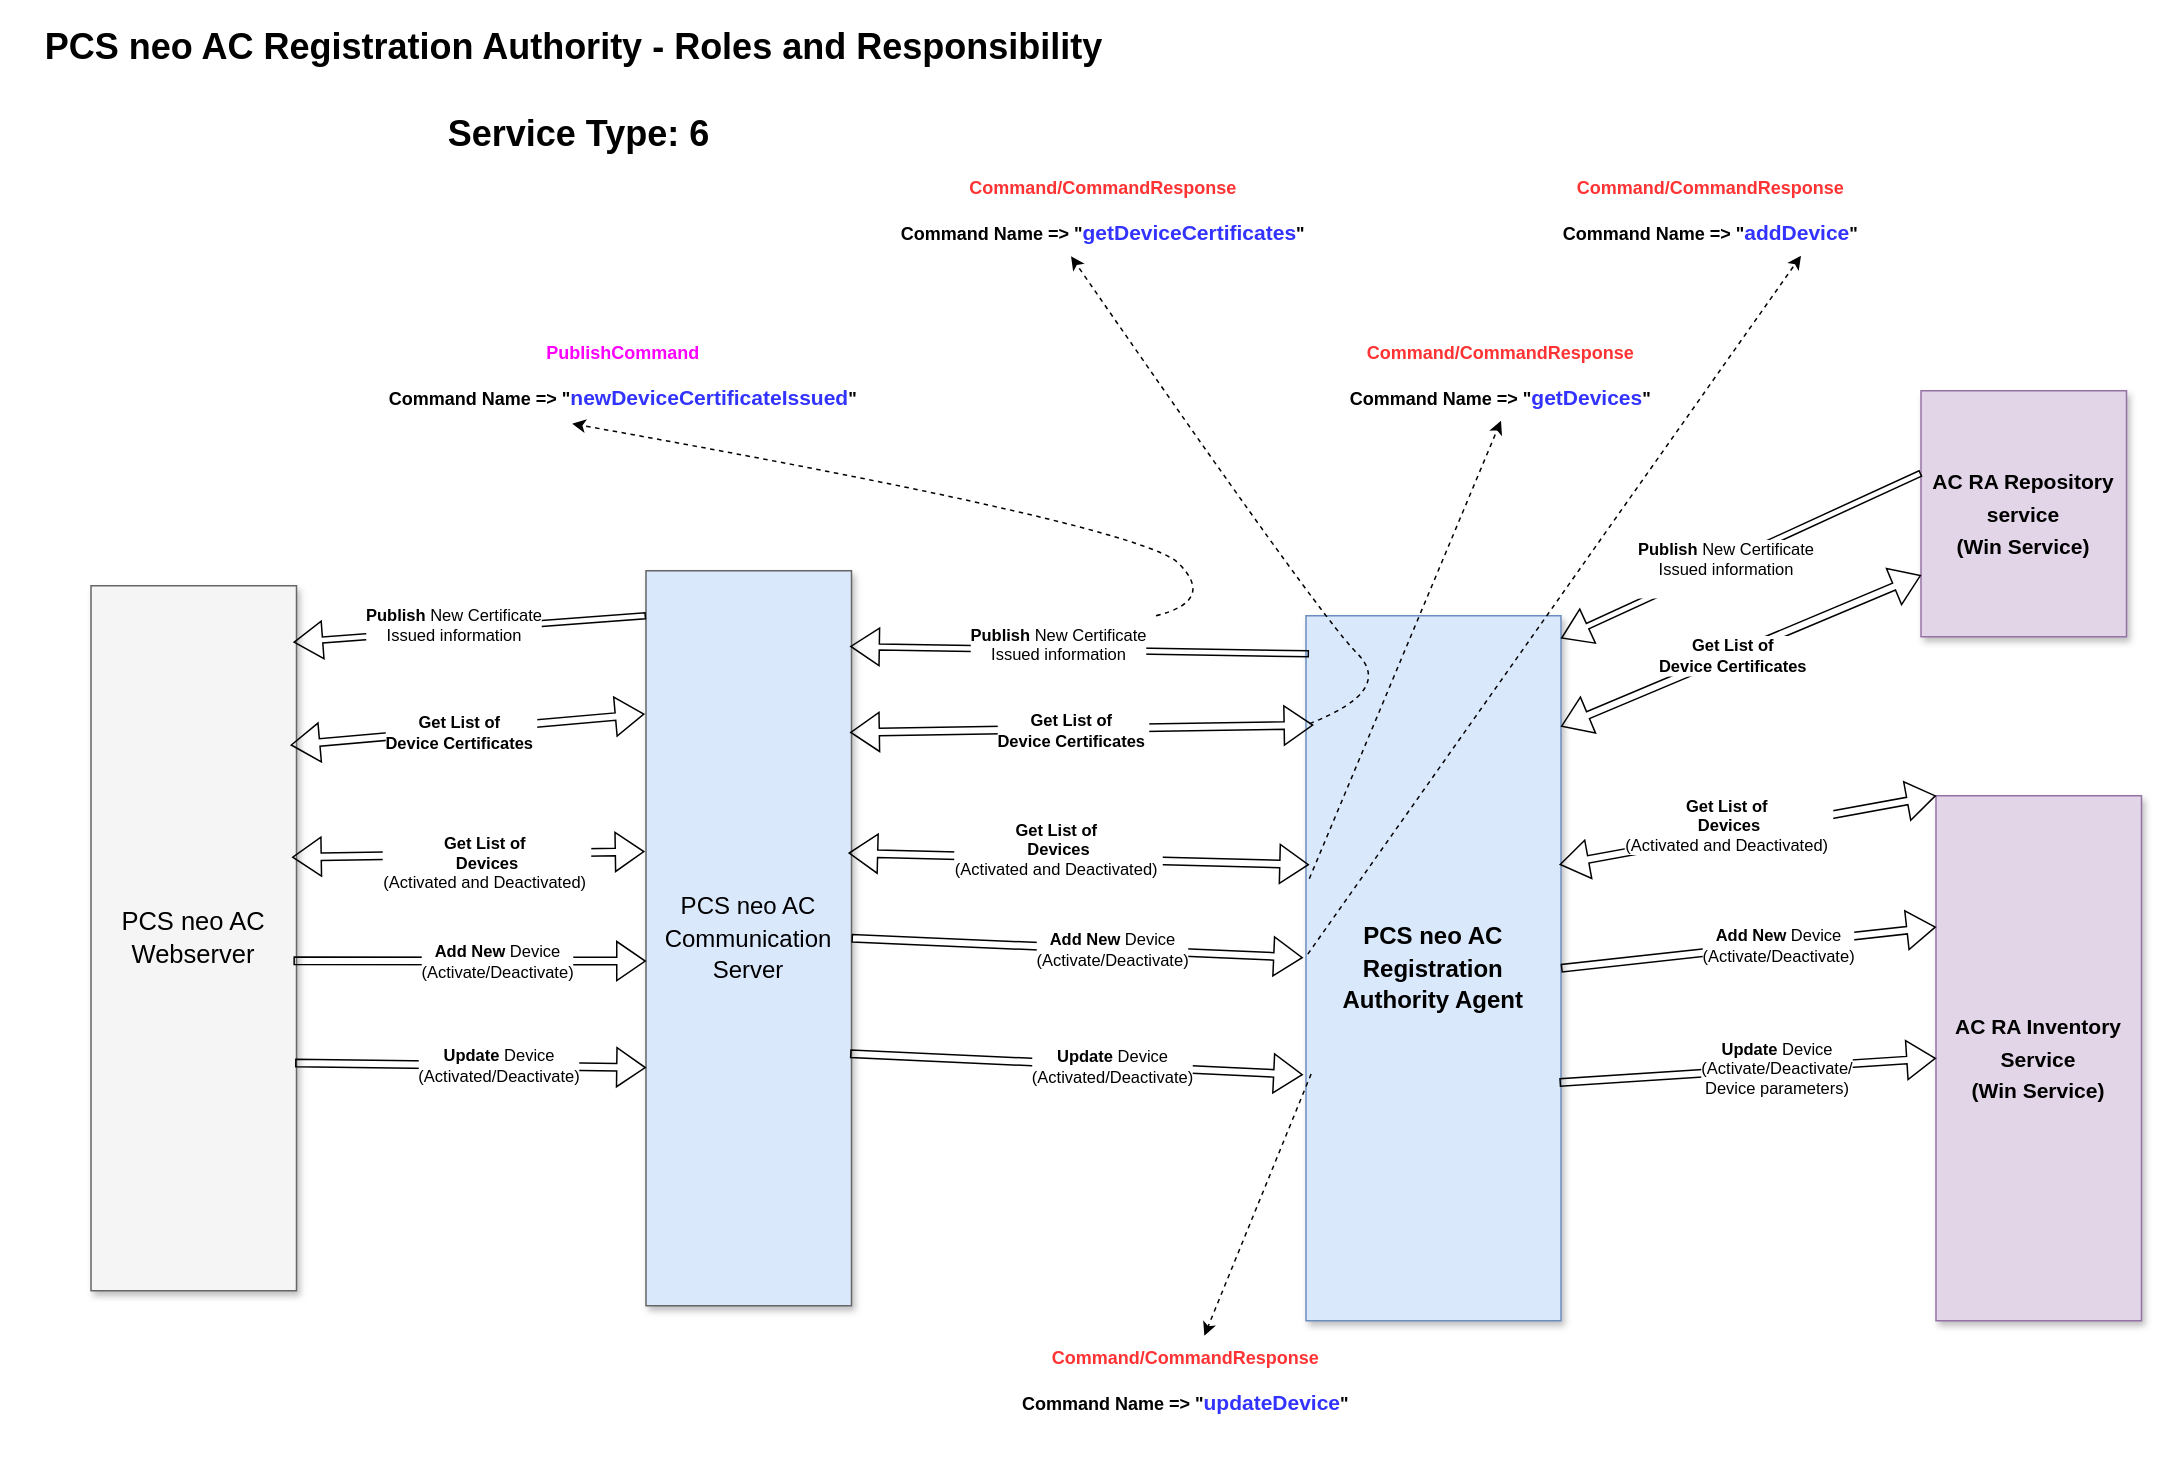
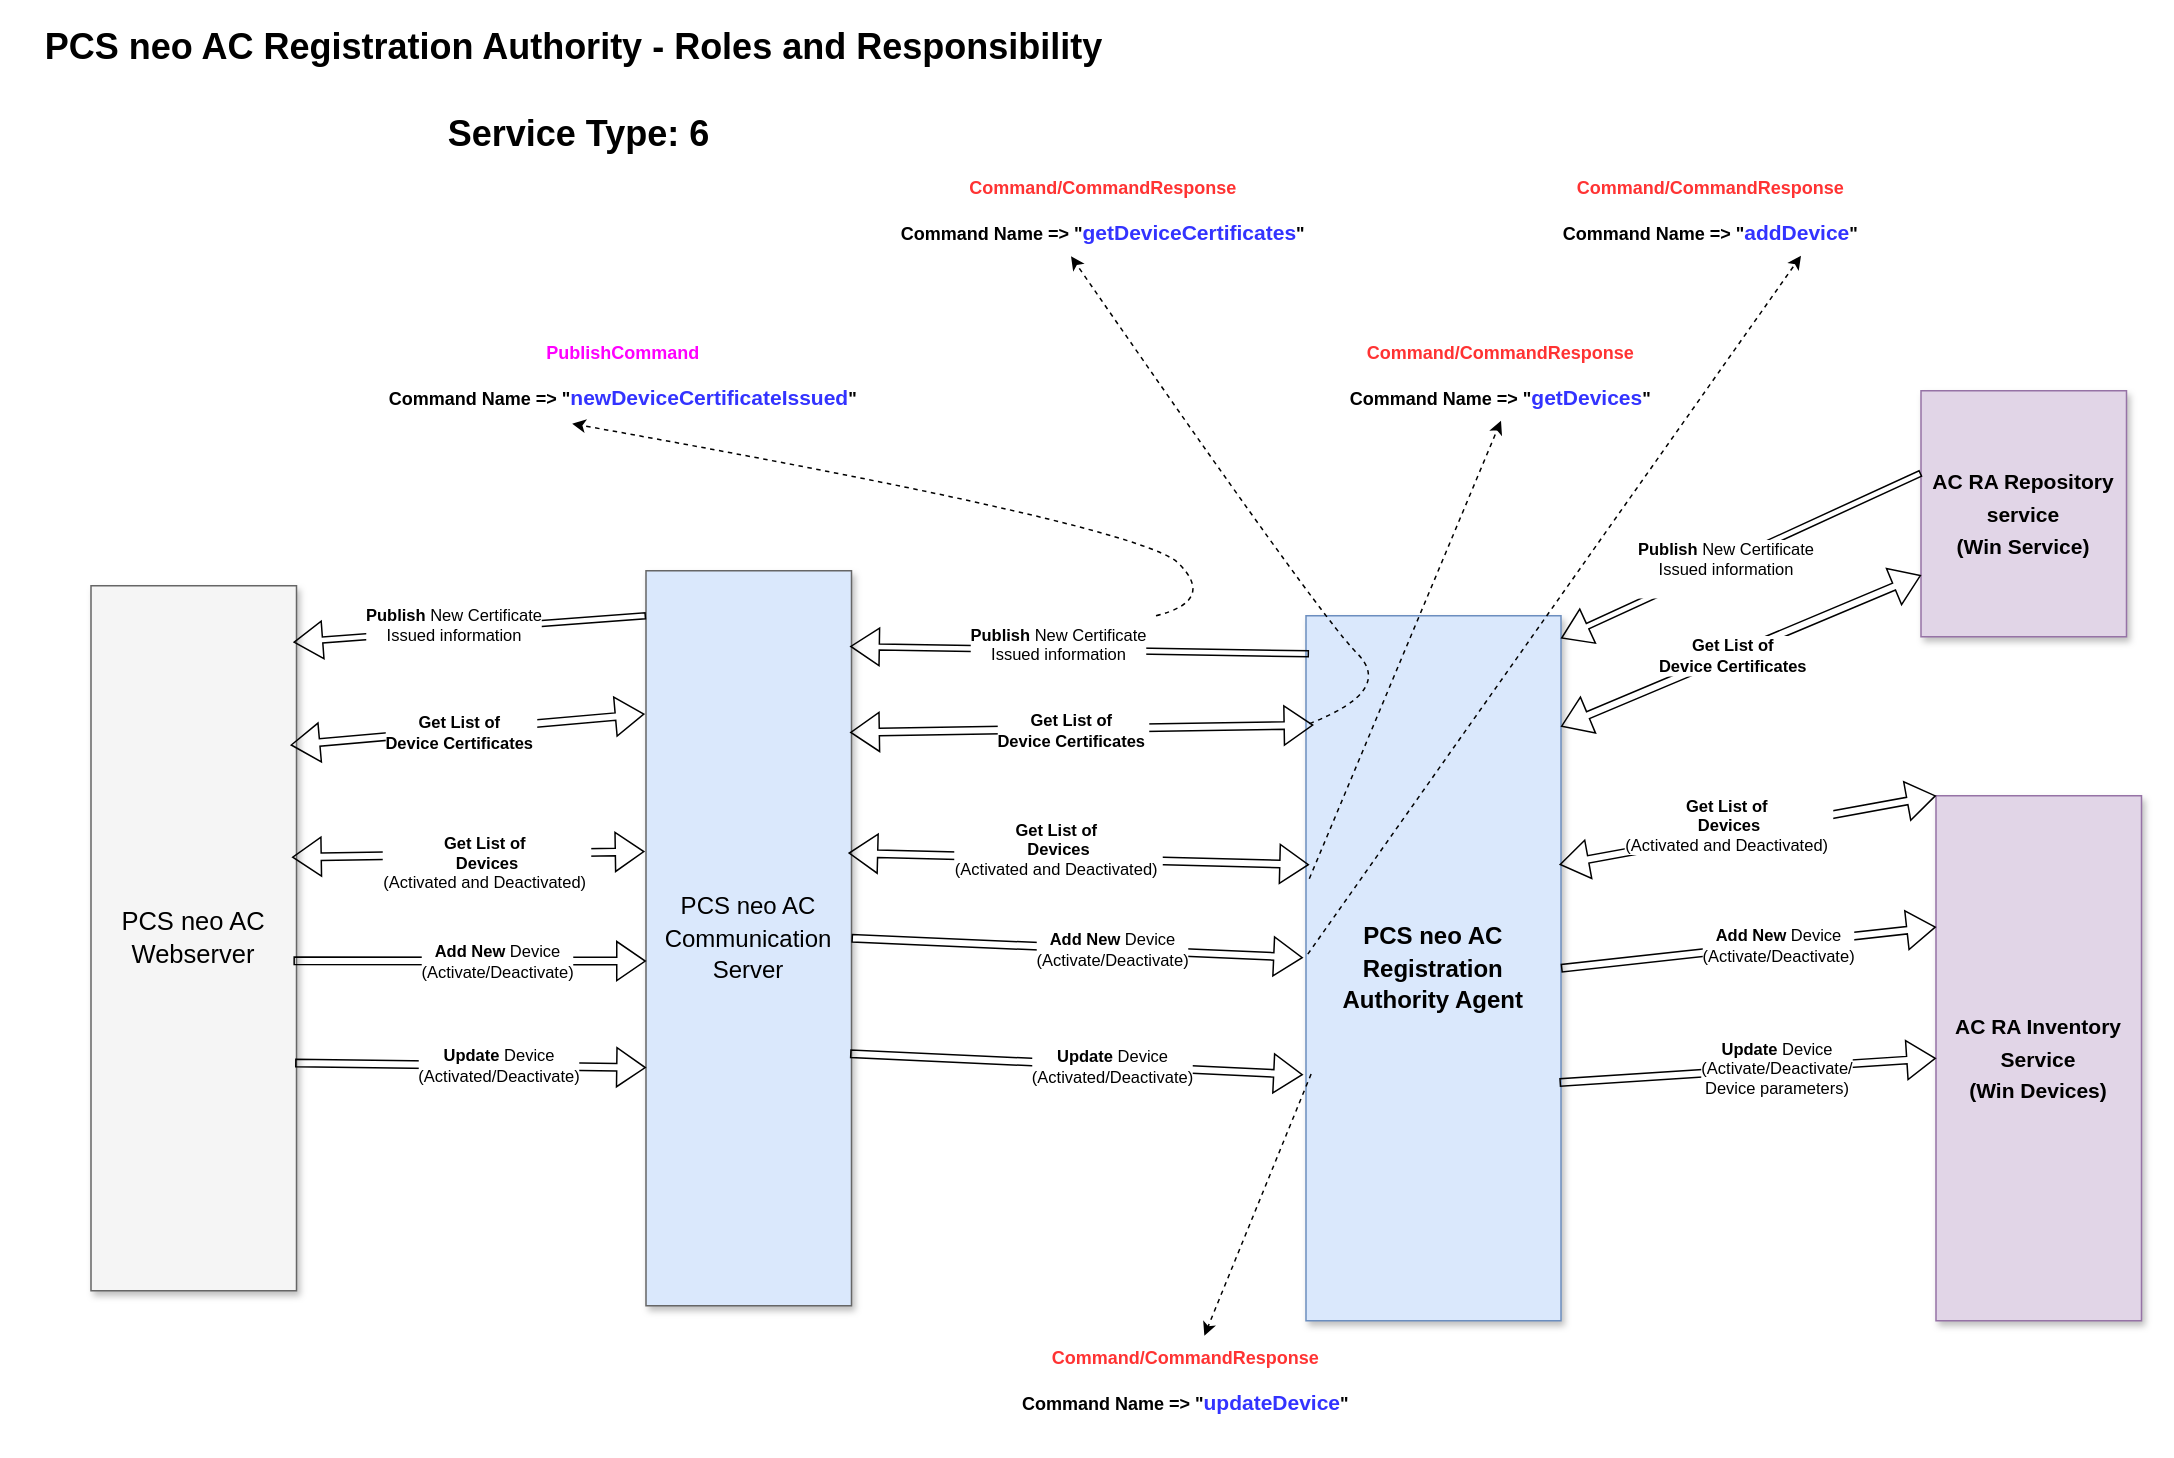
node "AC RA Inventory Service (Win Service)": label "AC RA Inventory Service (Win Service)" -> "AC RA Inventory Service (Win Devices)"
